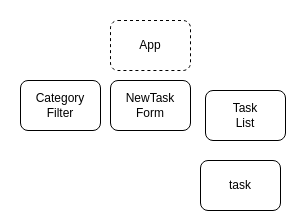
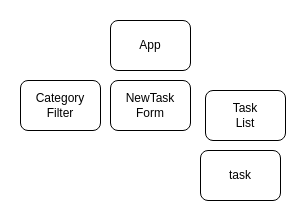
node "App": style dashed -> solid
node "task": moved (241, 186) -> (241, 176)
